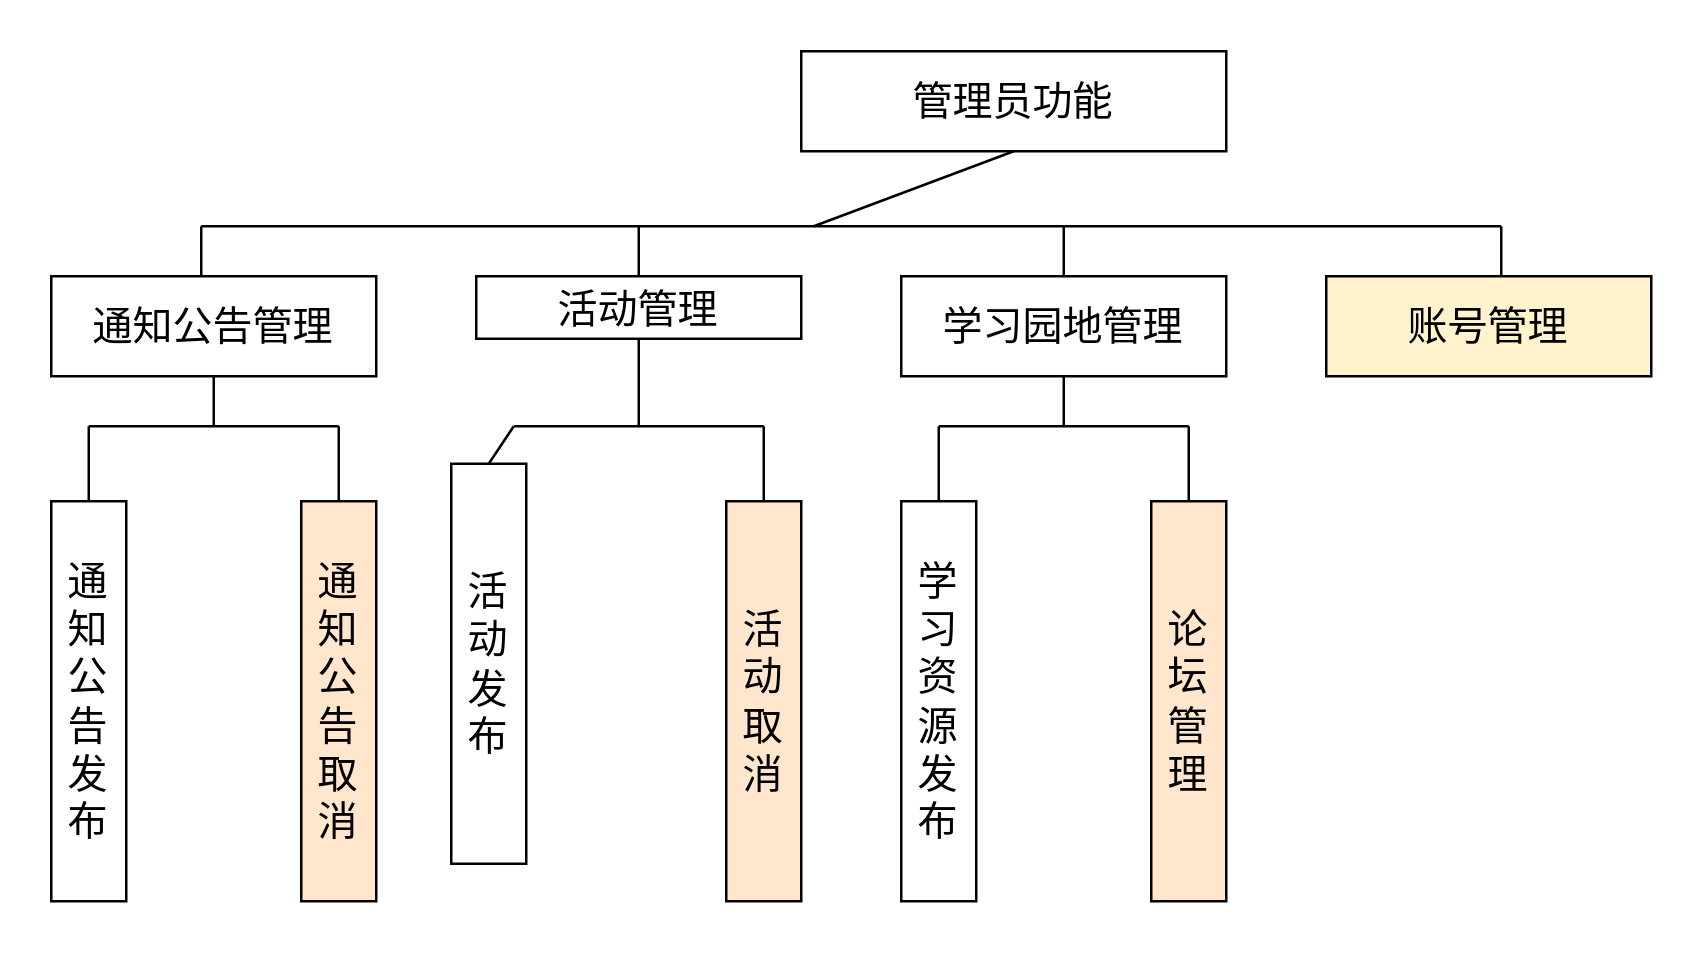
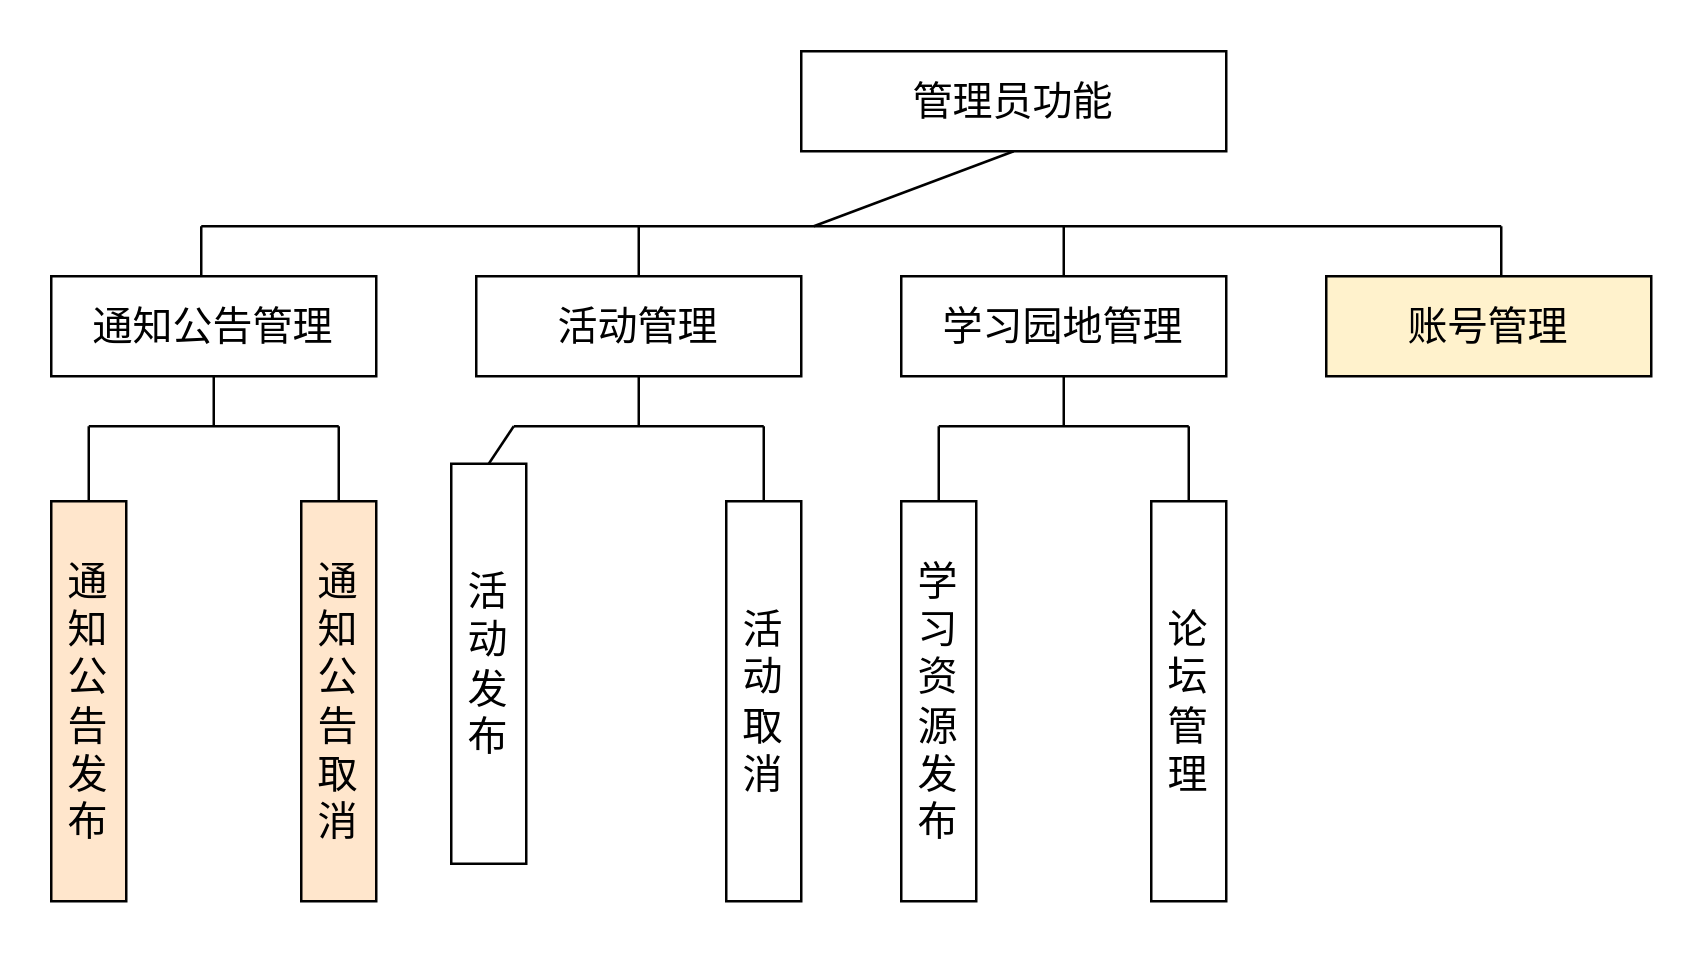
node "活动管理": size 325x63 -> 325x100
node "通知公告发布": fillcolor #ffffff -> #ffe6cc
node "活动取消": fillcolor #ffe6cc -> #ffffff
node "论坛管理": fillcolor #ffe6cc -> #ffffff
